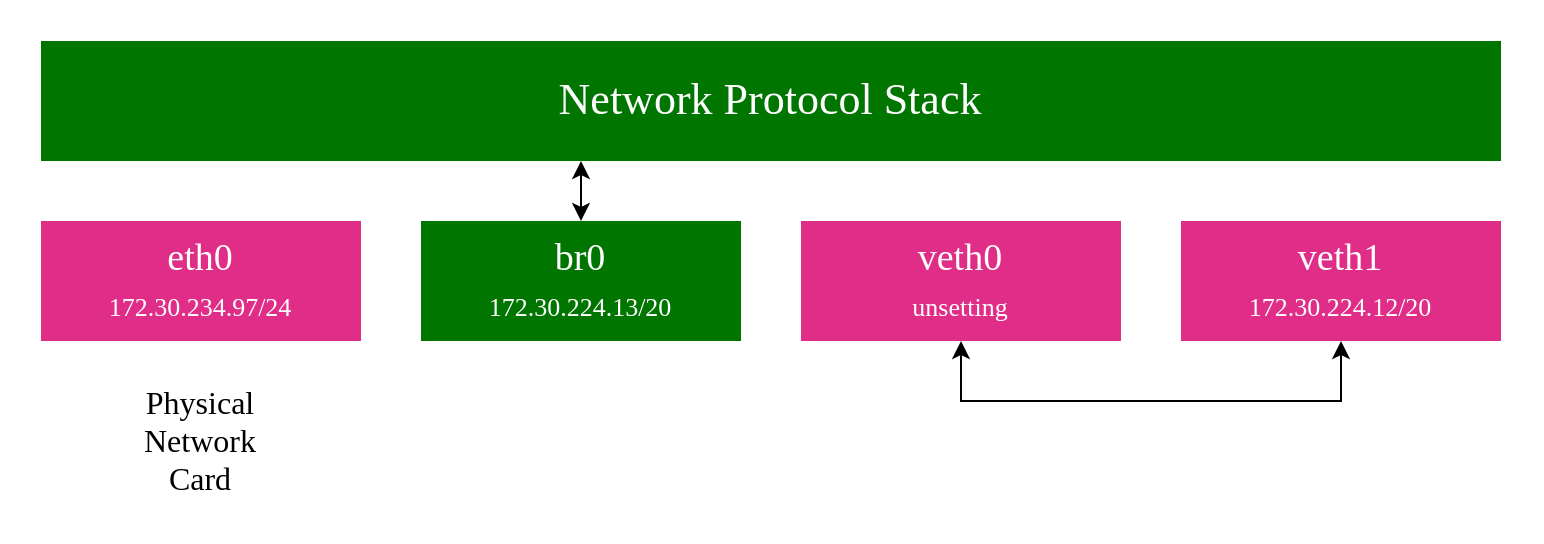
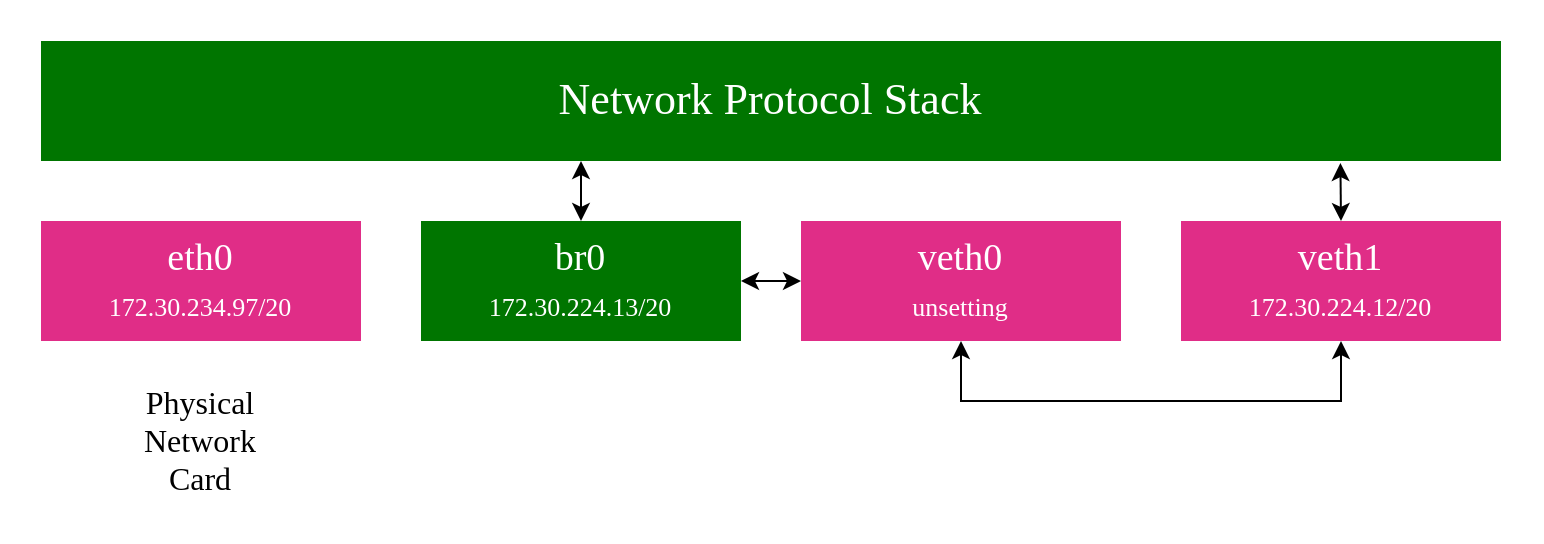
edge "Network Protocol Stack" -- "veth1 172.30.224.12/20": added
node "eth0 172.30.234.97/24": label "eth0 172.30.234.97/24" -> "eth0 172.30.234.97/20"
edge "br0 172.30.224.13/20" -- "veth0 unsetting": added
